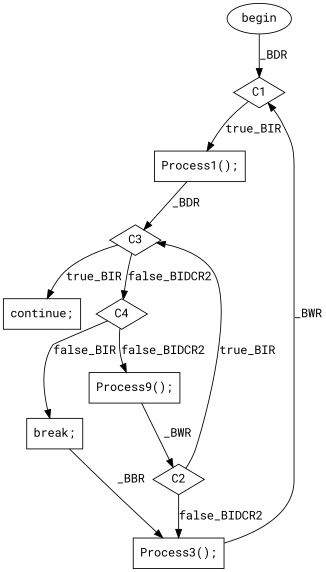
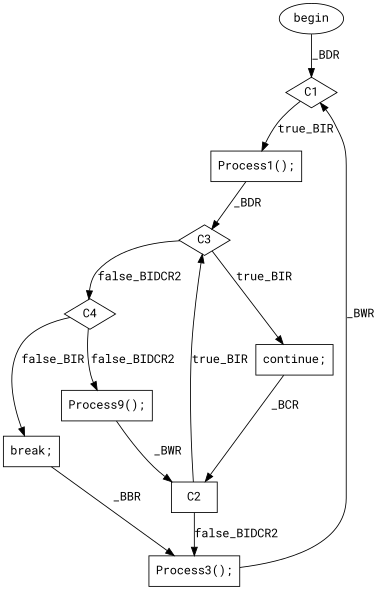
edge "continue;" -> "C2": added, label "_BCR"
node "C2": shape diamond -> box
